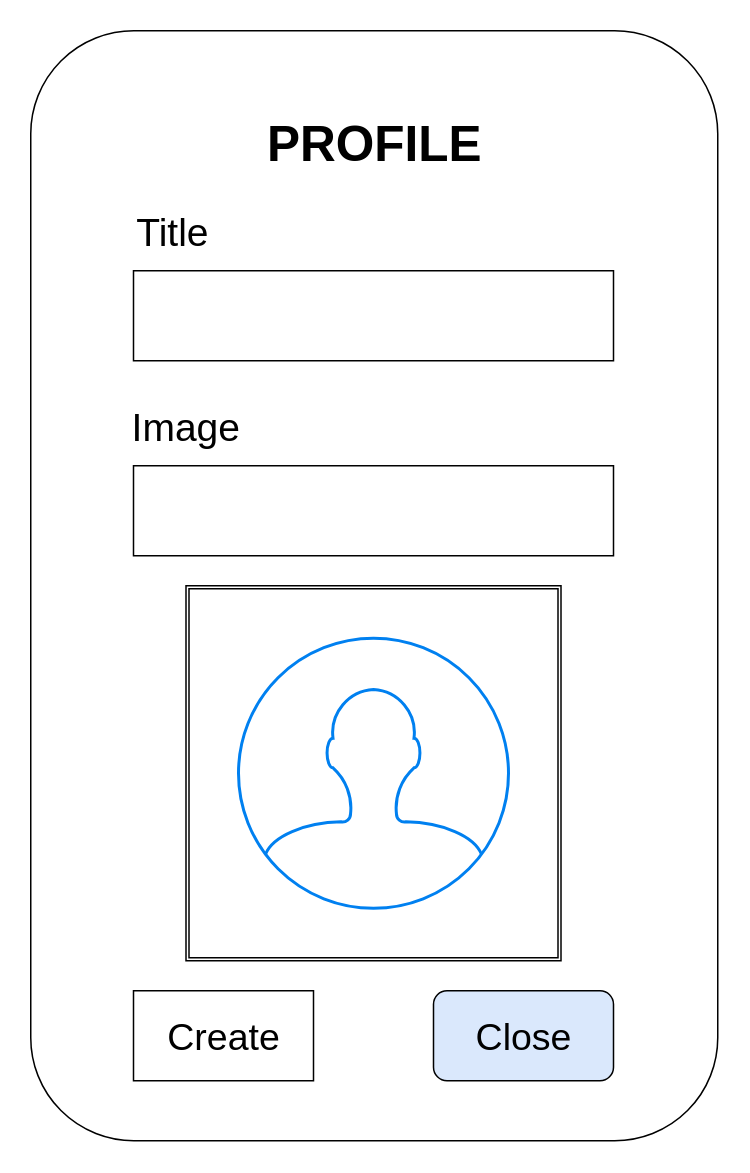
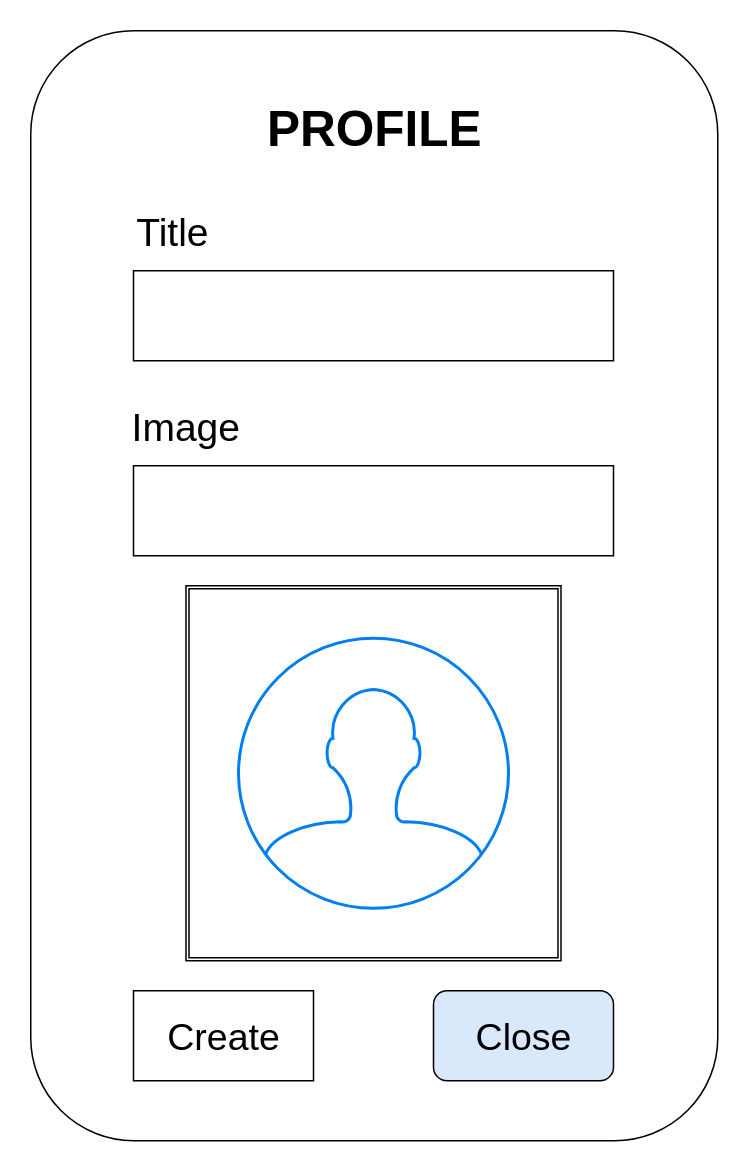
node "PROFILE": moved (374, 143) -> (374, 128)
